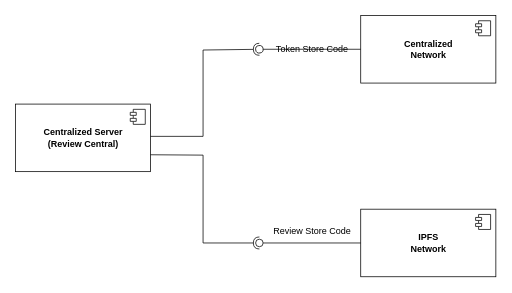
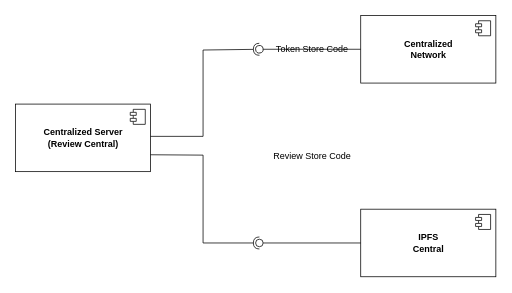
node "Review Store Code": moved (312, 231) -> (312, 156)
node "IPFS Network": label "IPFS Network" -> "IPFS Central"
